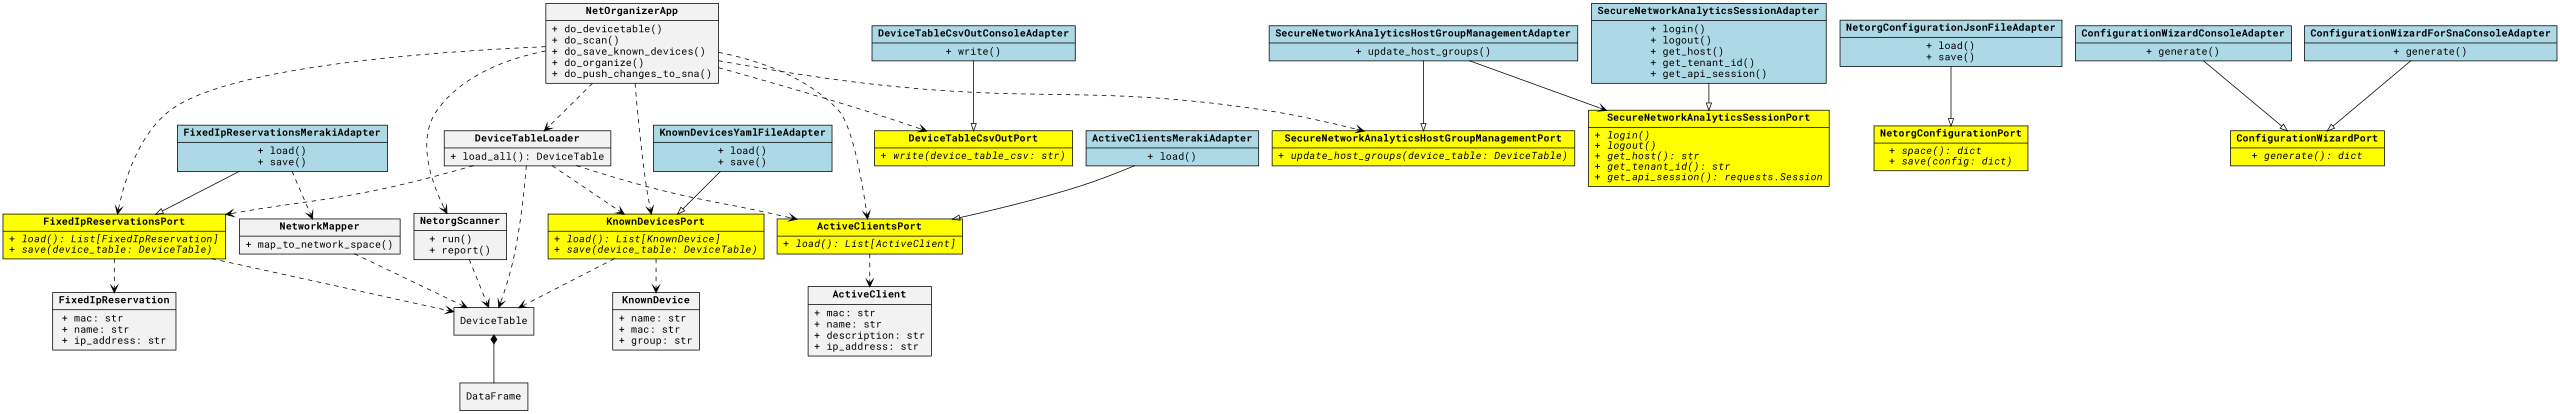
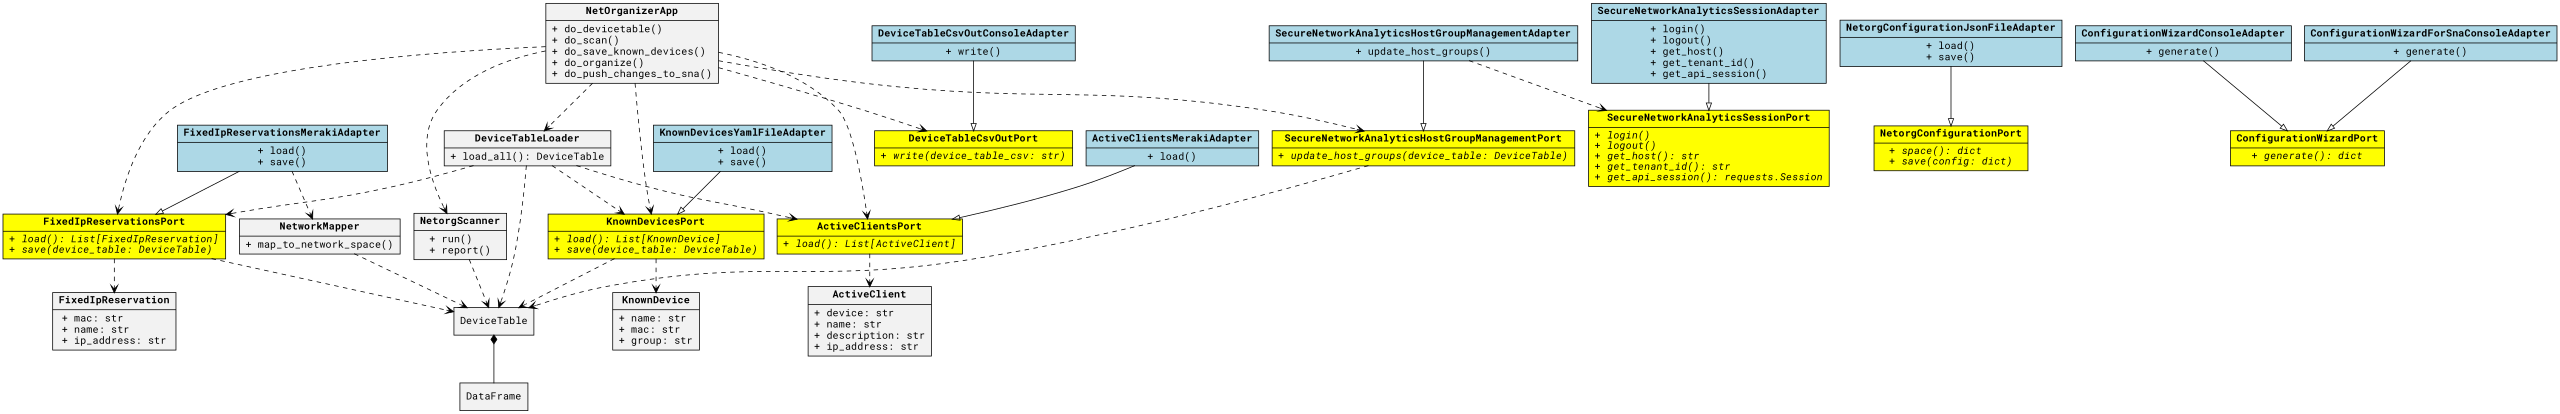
edge "SecureNetworkAnalyticsHostGroupManagementAdapter" -> "SecureNetworkAnalyticsSessionPort": style solid -> dashed
edge "SecureNetworkAnalyticsHostGroupManagementPort" -> "DeviceTable": added
node "ActiveClient": text "+ mac: str" -> "+ device: str"
